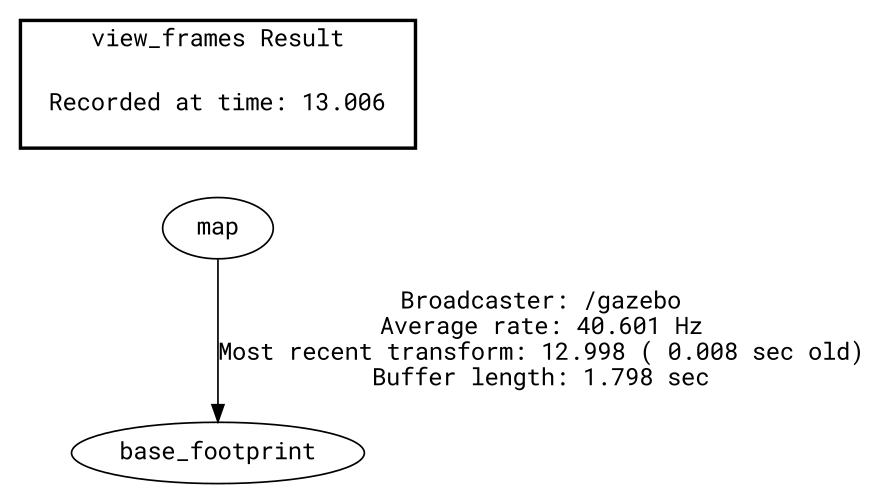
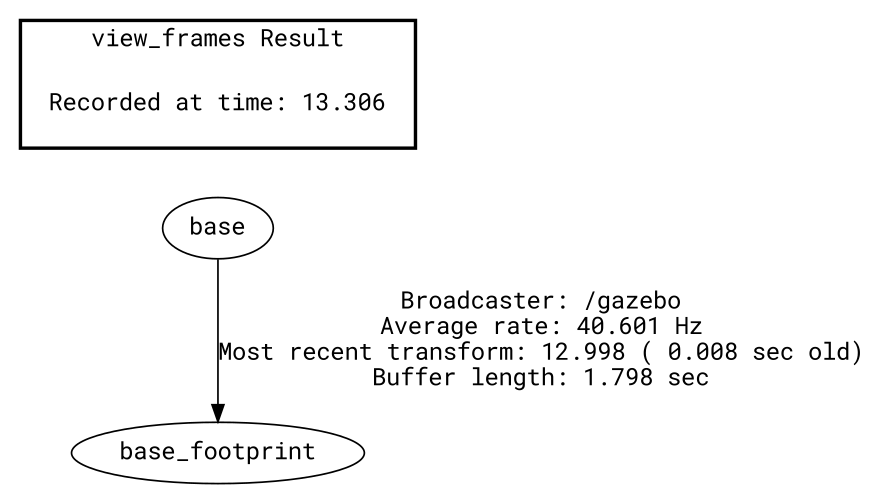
node "Recorded at time: 13.006": label "Recorded at time: 13.006" -> "Recorded at time: 13.306"
node "map": label "map" -> "base"
